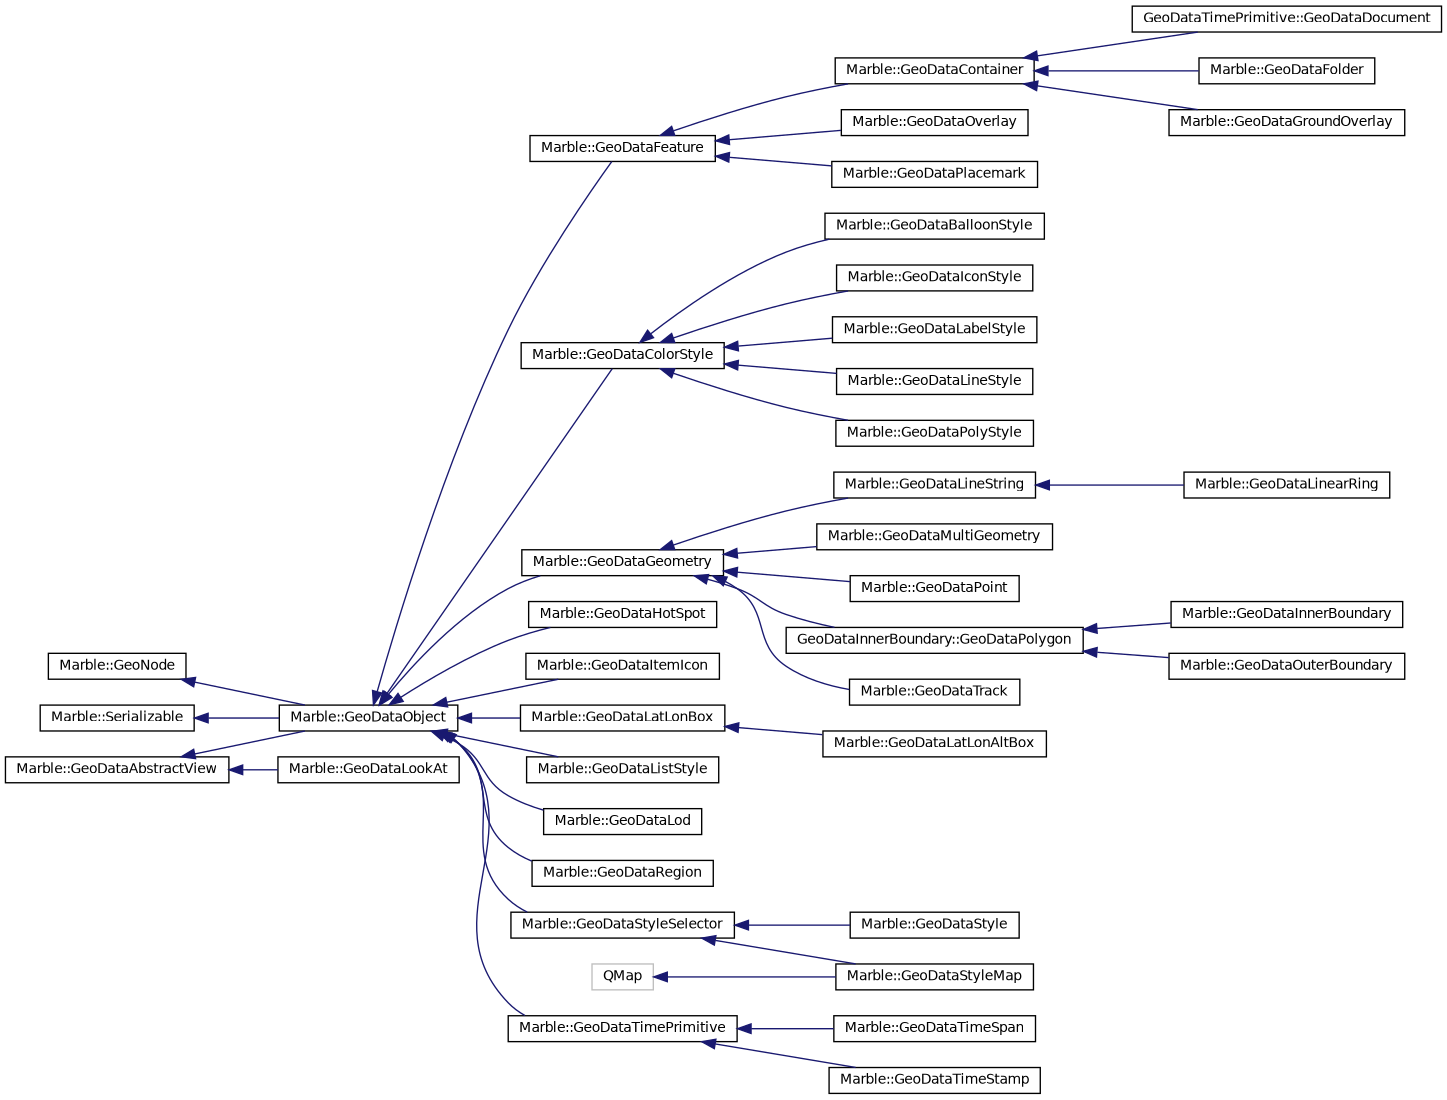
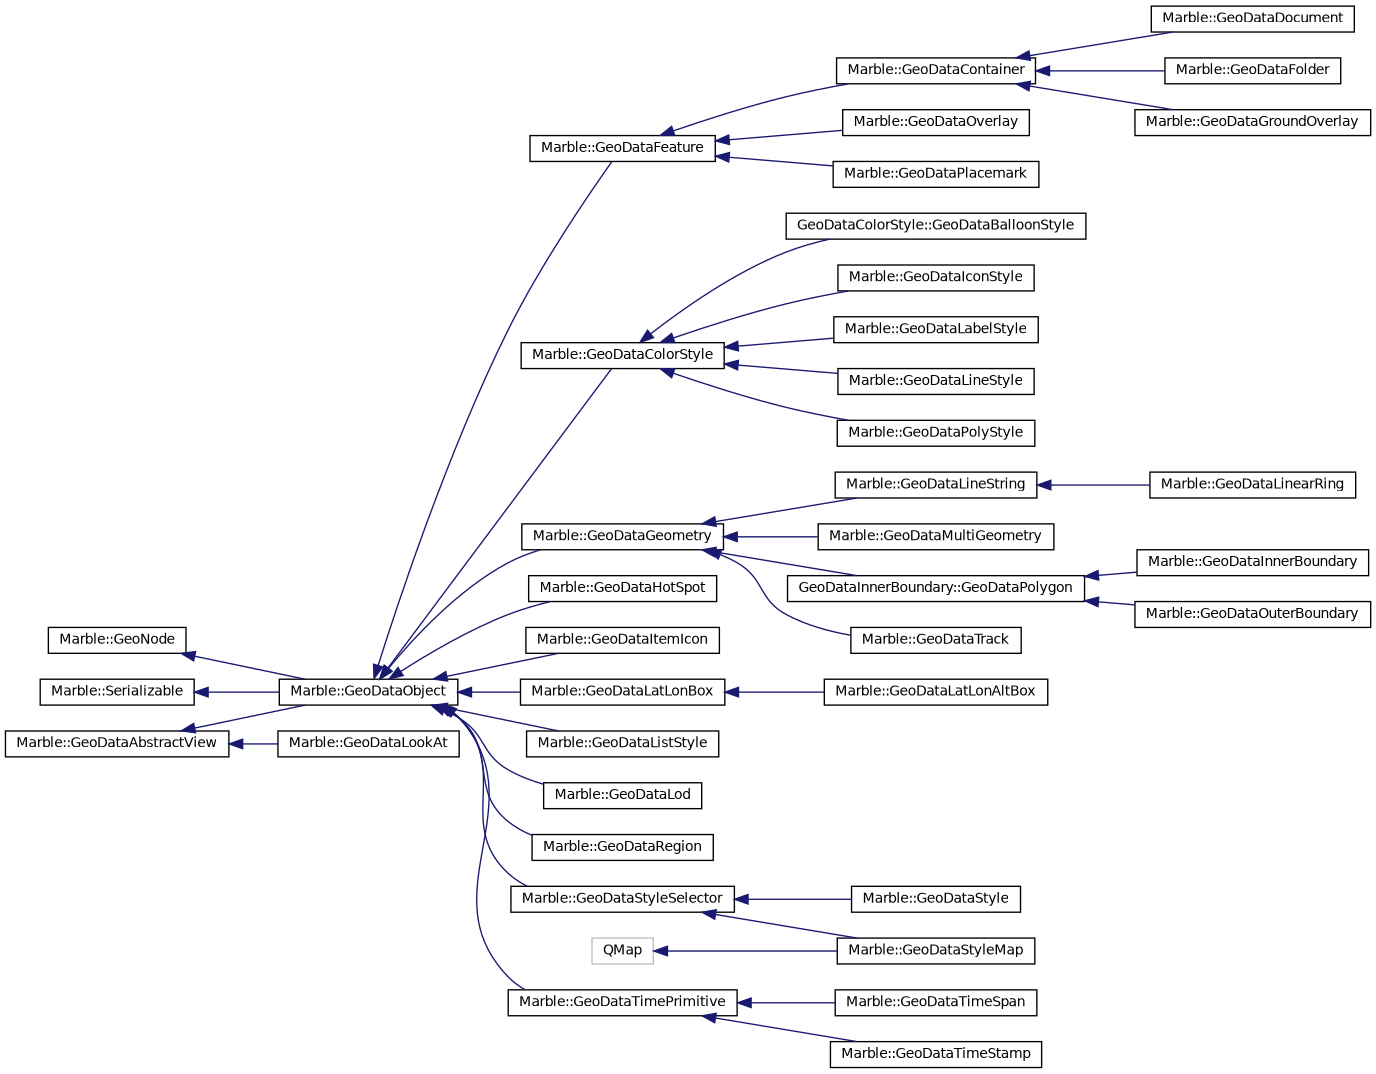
node "GeoDataTimePrimitive::GeoDataDocument": label "GeoDataTimePrimitive::GeoDataDocument" -> "Marble::GeoDataDocument"
node "Marble::GeoDataBalloonStyle": label "Marble::GeoDataBalloonStyle" -> "GeoDataColorStyle::GeoDataBalloonStyle"
node "Marble::GeoDataPoint": removed
